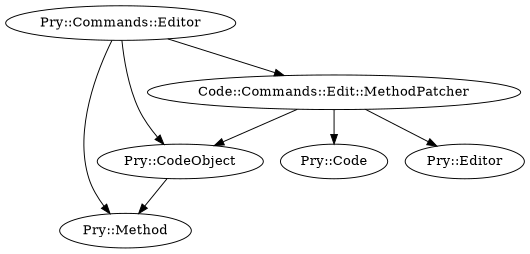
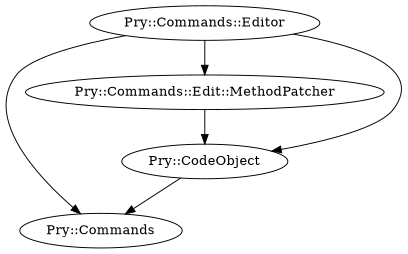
node "Code::Commands::Edit::MethodPatcher": label "Code::Commands::Edit::MethodPatcher" -> "Pry::Commands::Edit::MethodPatcher"
node "Pry::Code": removed
node "Pry::Editor": removed
node "Pry::Method": label "Pry::Method" -> "Pry::Commands"
